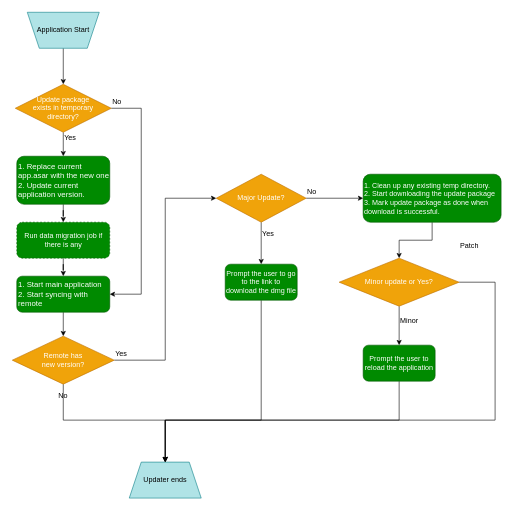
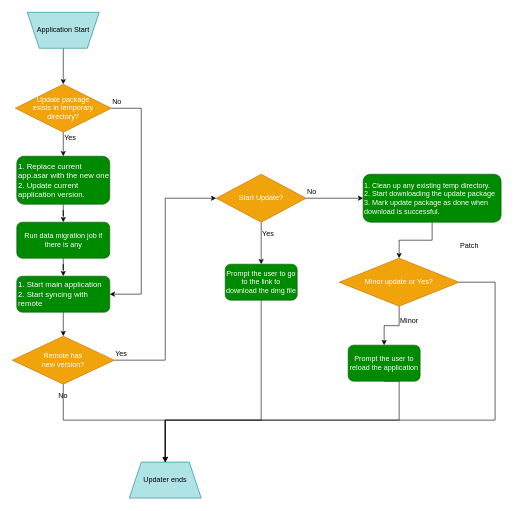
node "Major Update?": label "Major Update?" -> "Start Update?"
node "Run data migration job if there is any": style dashed -> solid
node "Prompt the user to reload the application": moved (399, 363) -> (384, 363)
